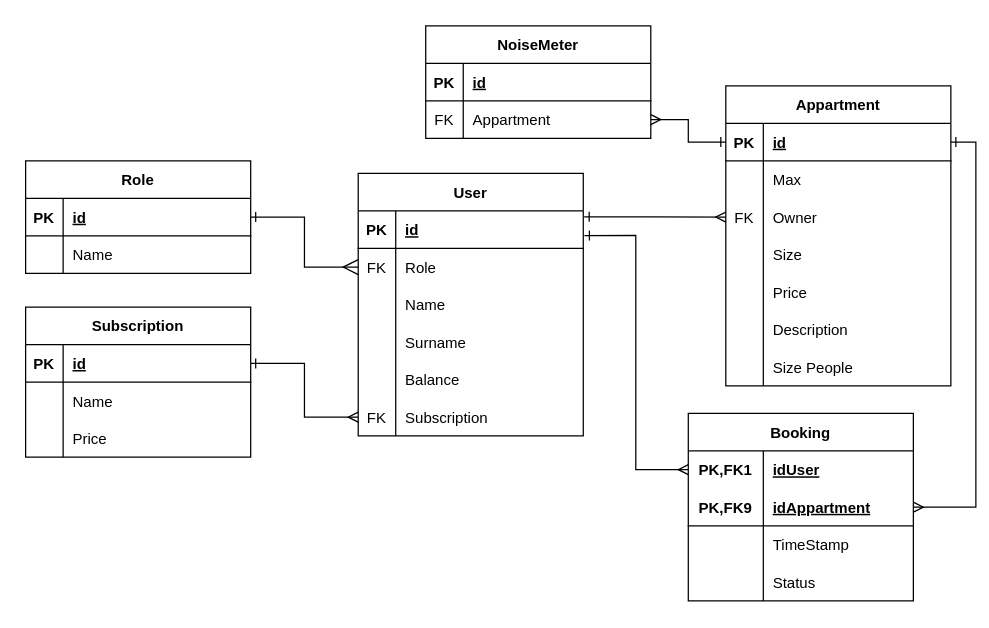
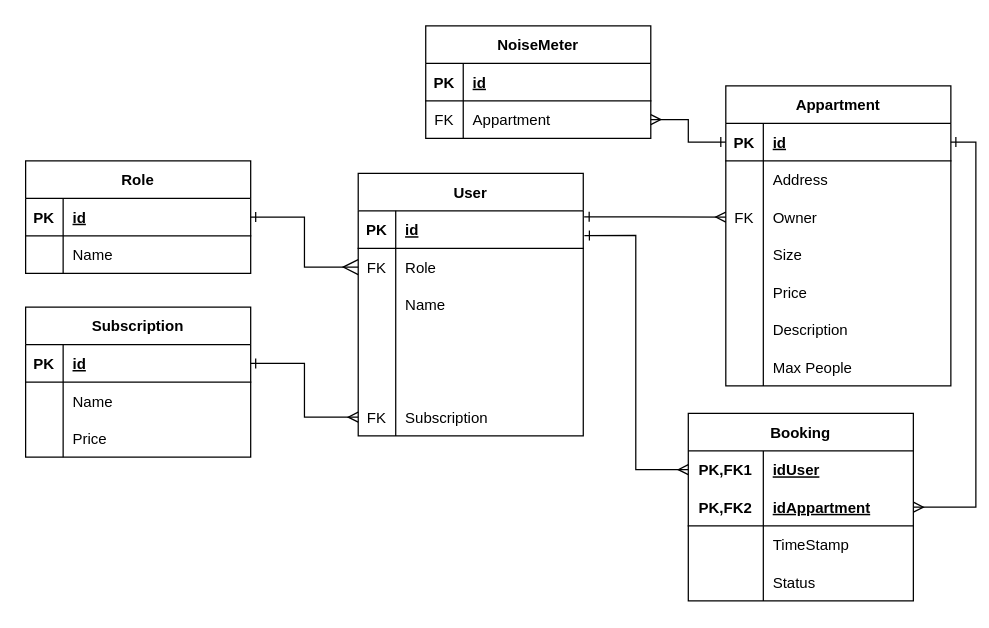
node "Max": label "Max" -> "Address"
node "Surname": removed
node "Size People": label "Size People" -> "Max People"
node "Balance": removed
node "PK,FK9": label "PK,FK9" -> "PK,FK2"
